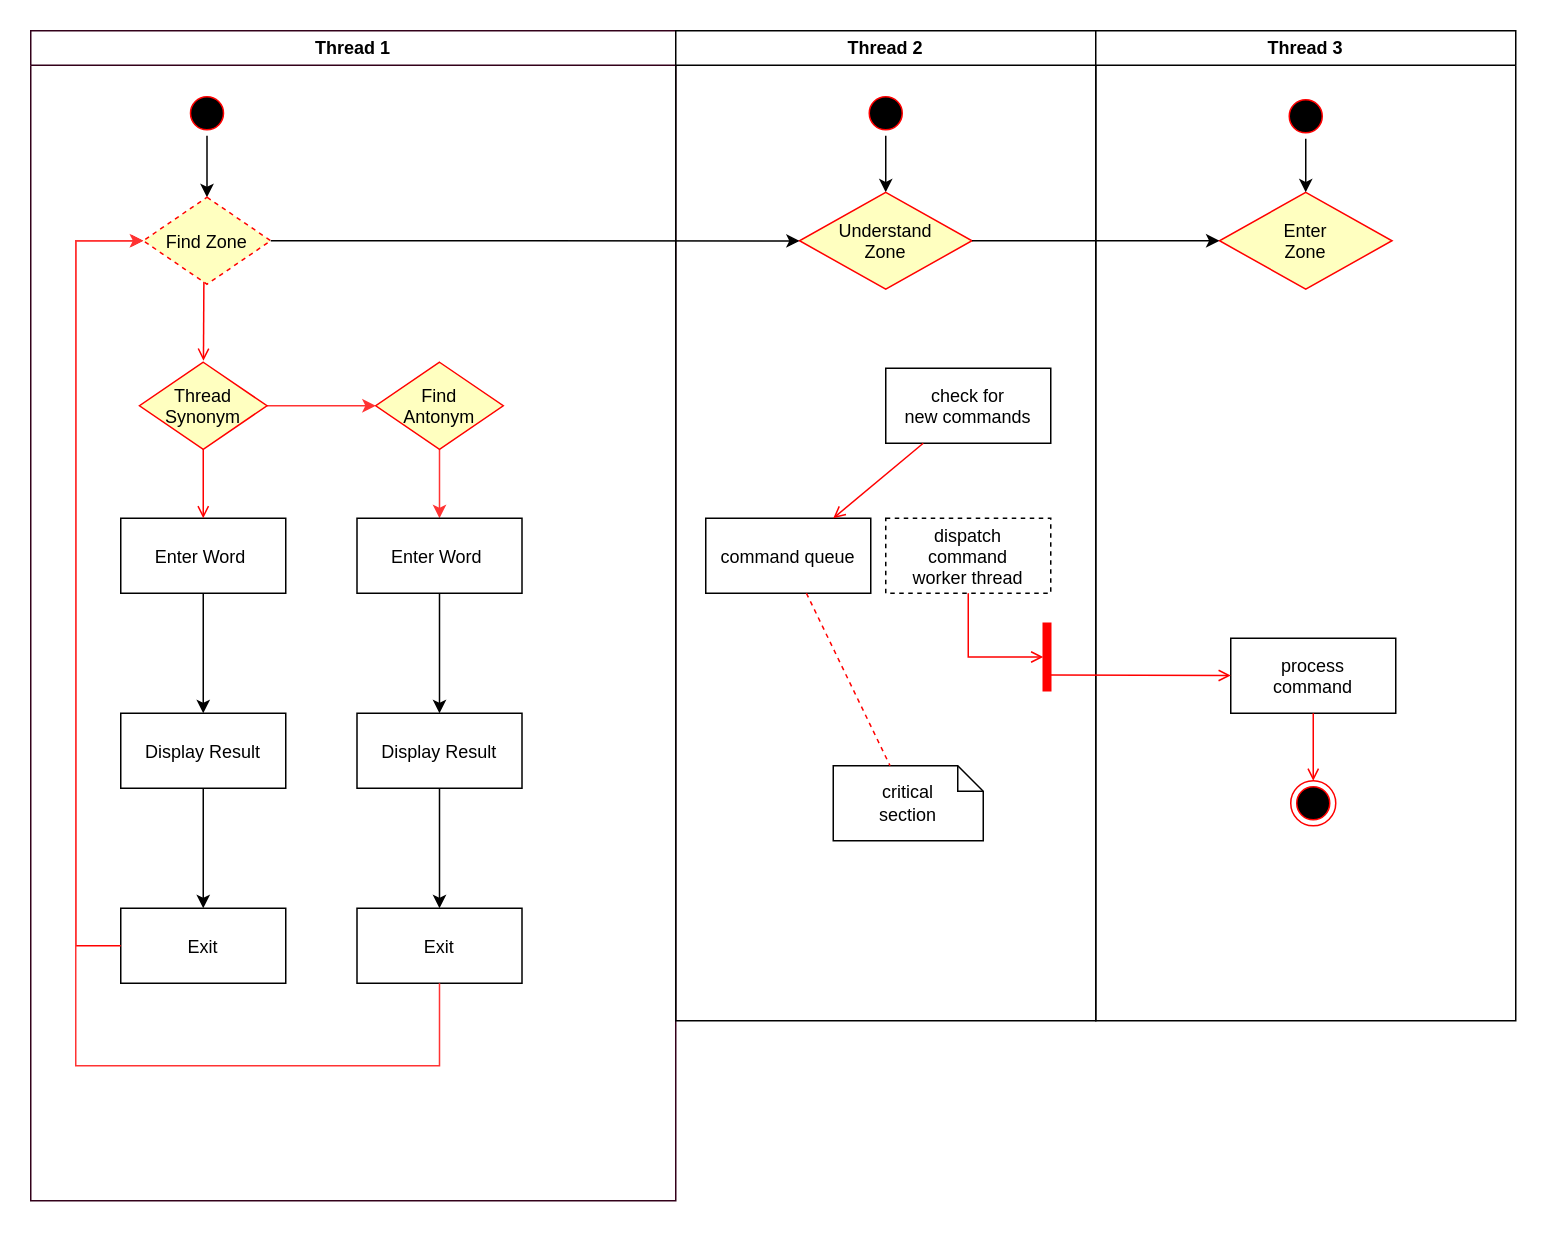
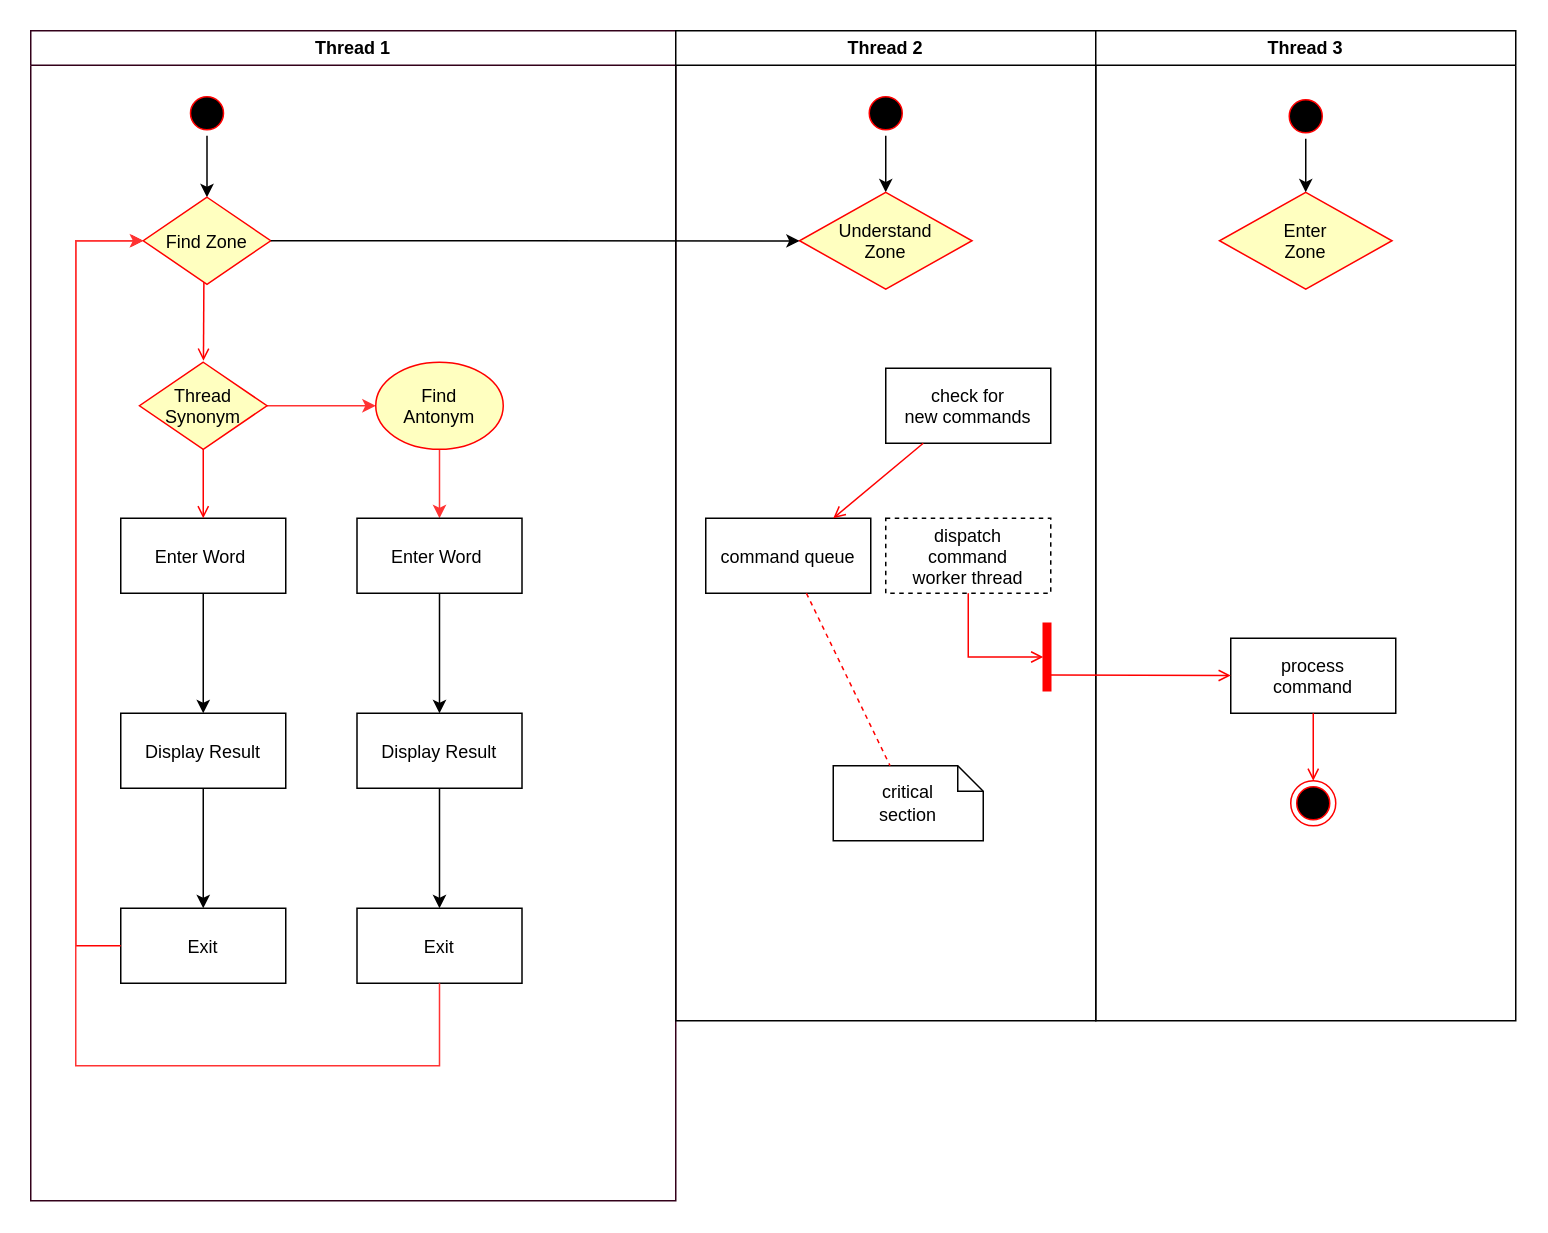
node "Find Zone": style dashed -> solid
edge "Understand Zone" -> "Enter Zone": removed
node "Find Antonym": shape diamond -> ellipse
